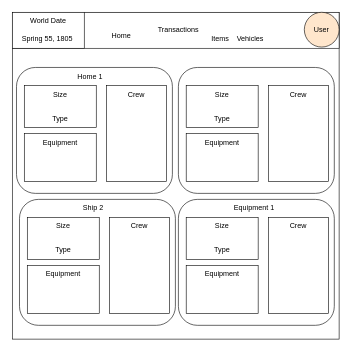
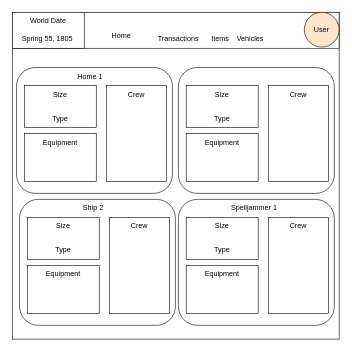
node "Transactions": moved (179, 30) -> (179, 39)
node "Equipment 1": label "Equipment 1" -> "Spelljammer 1"
